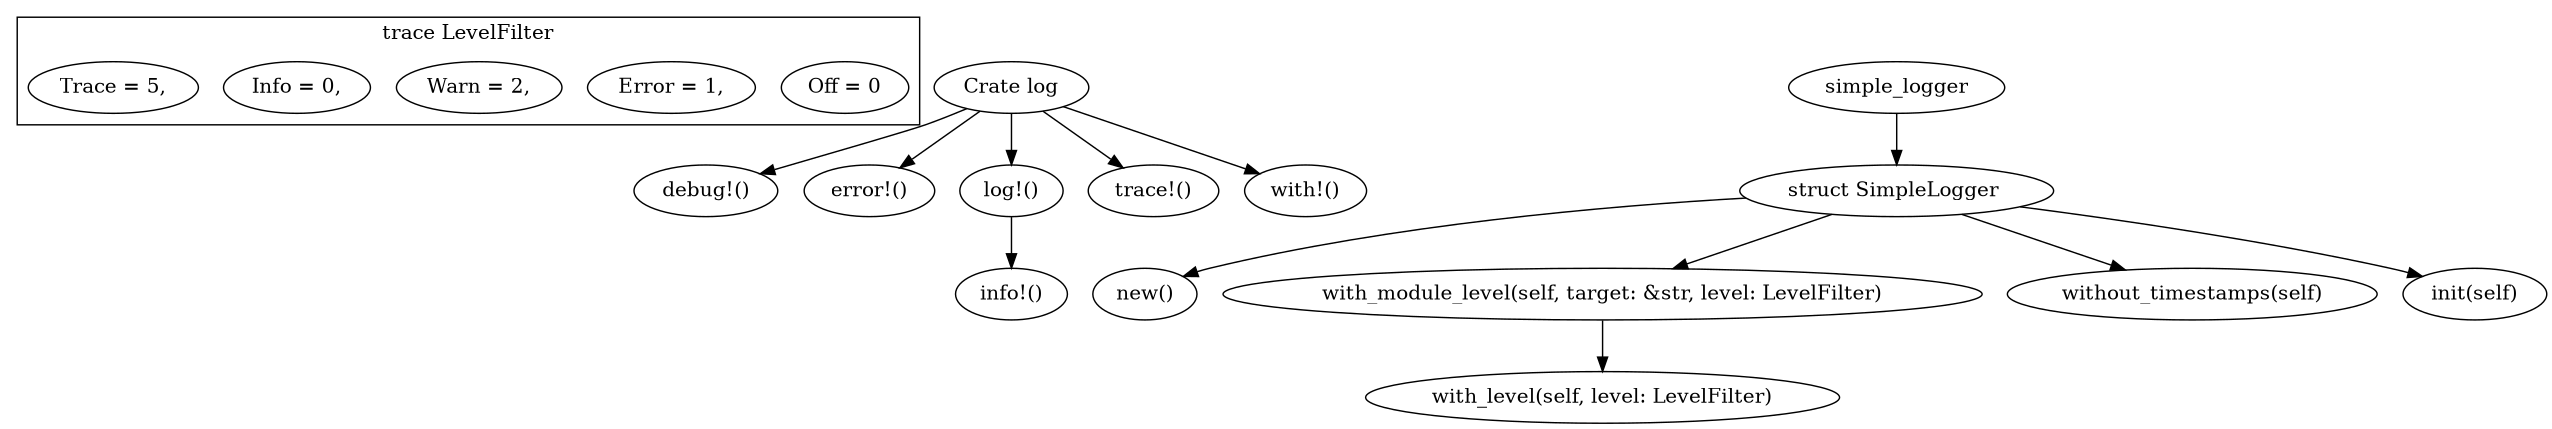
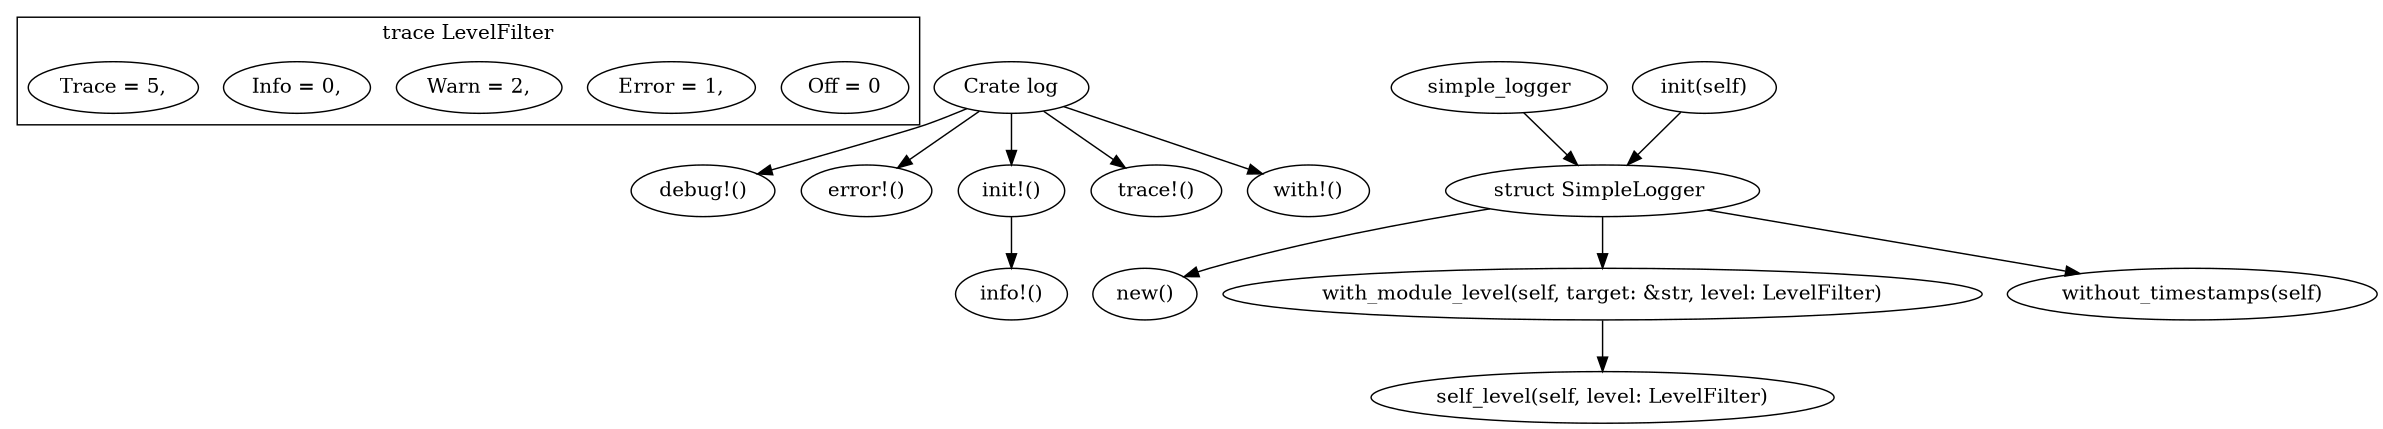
node "log!()": label "log!()" -> "init!()"
edge "struct SimpleLogger" -> "init(self)": reversed
node "with_level(self, level: LevelFilter)": label "with_level(self, level: LevelFilter)" -> "self_level(self, level: LevelFilter)"
